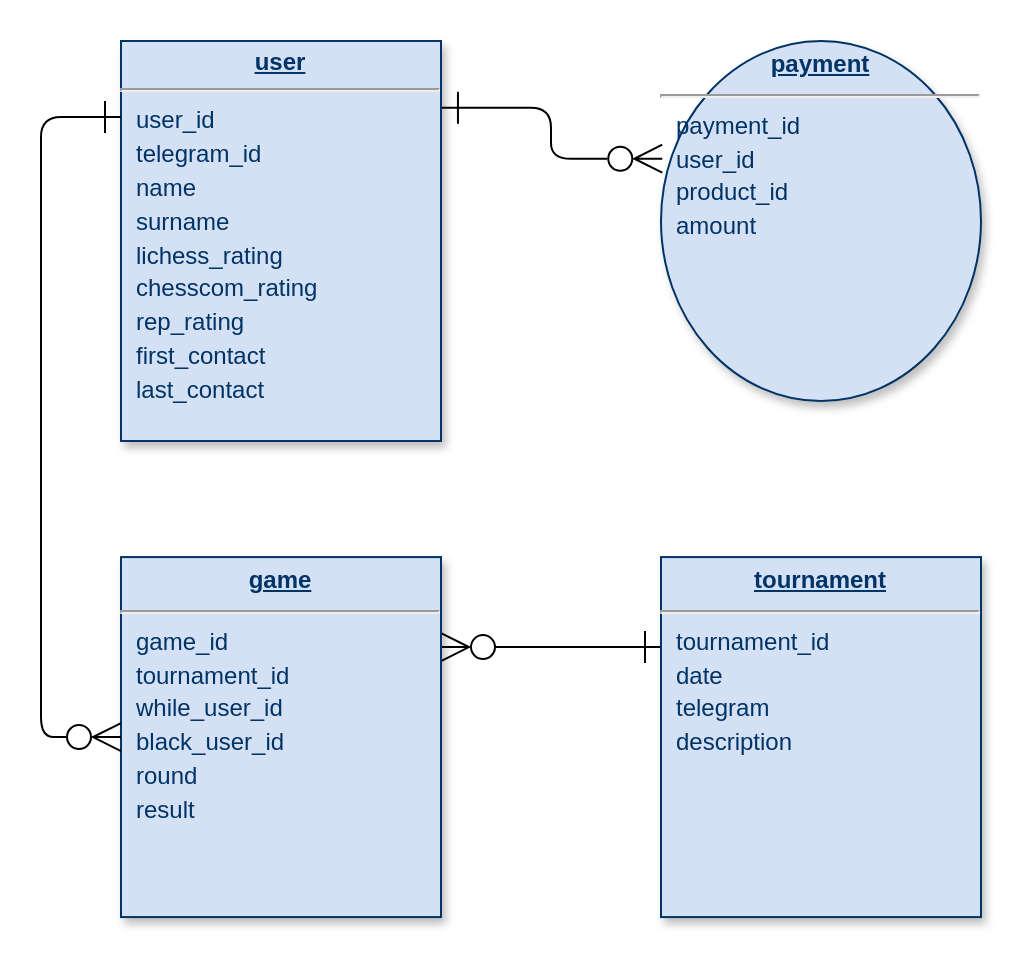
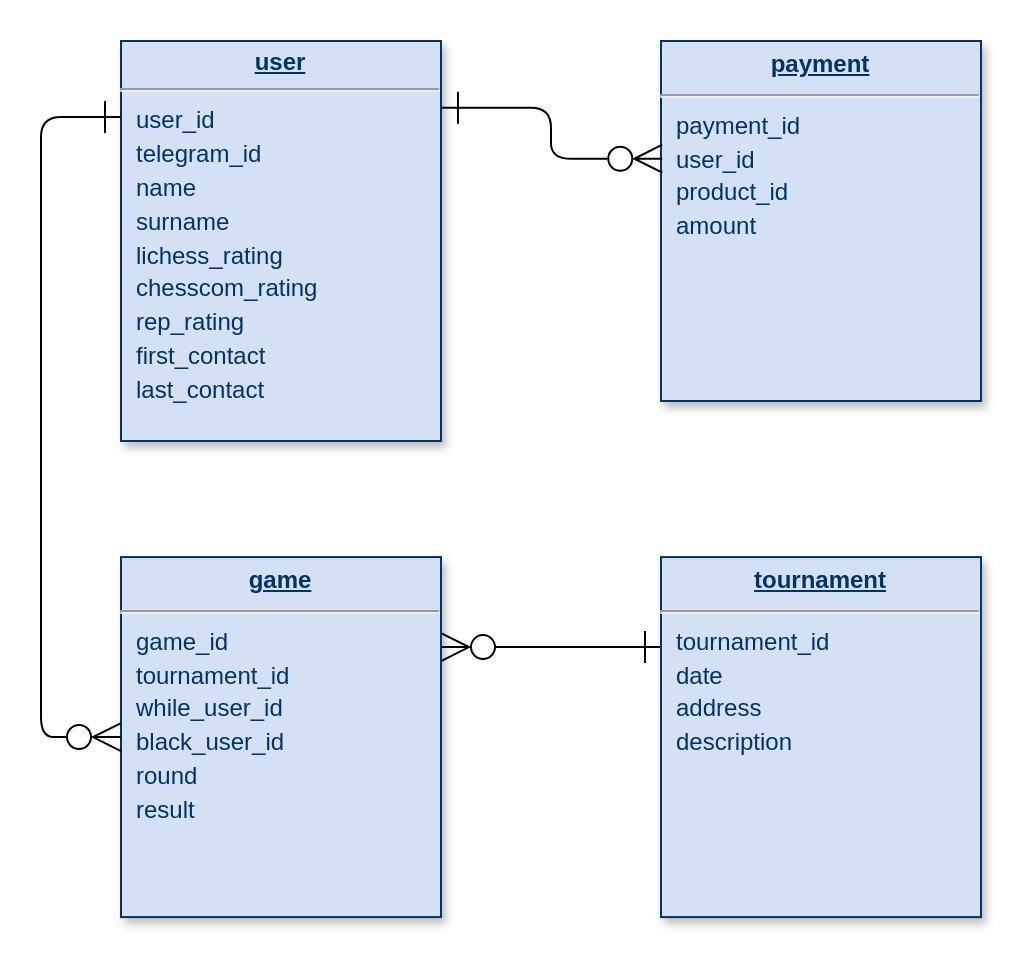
node "payment payment_id user_id product_id amount": shape ellipse -> rectangle
node "tournament tournament_id date telegram description": label "tournament tournament_id date telegram description" -> "tournament tournament_id date address description"
